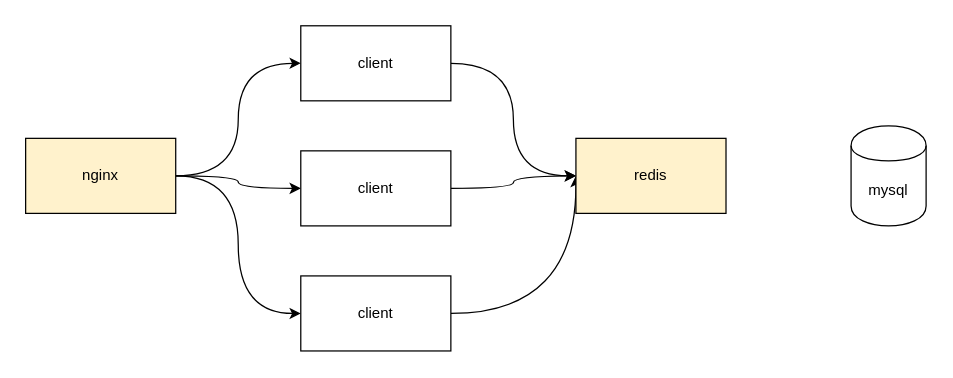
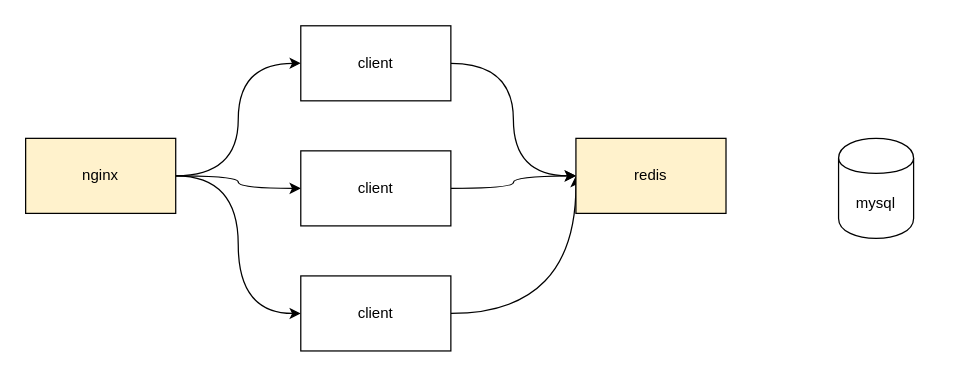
node "mysql": moved (888, 176) -> (876, 188)
